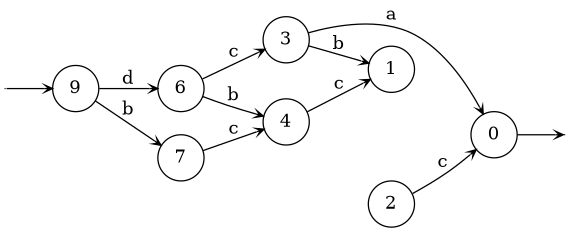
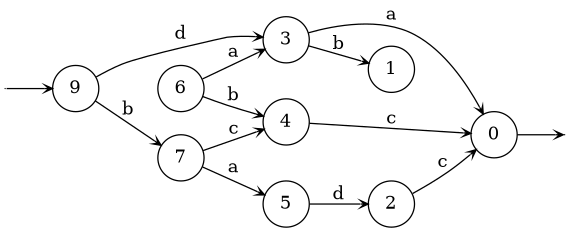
edge "6" -> "3": label "c" -> "a"
edge "9" -> "6": now "9" -> "3"
edge "4" -> "1": now "4" -> "0"
node "5": added
